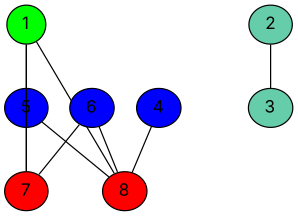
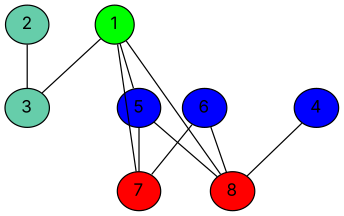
edge "1" -- "3": added
